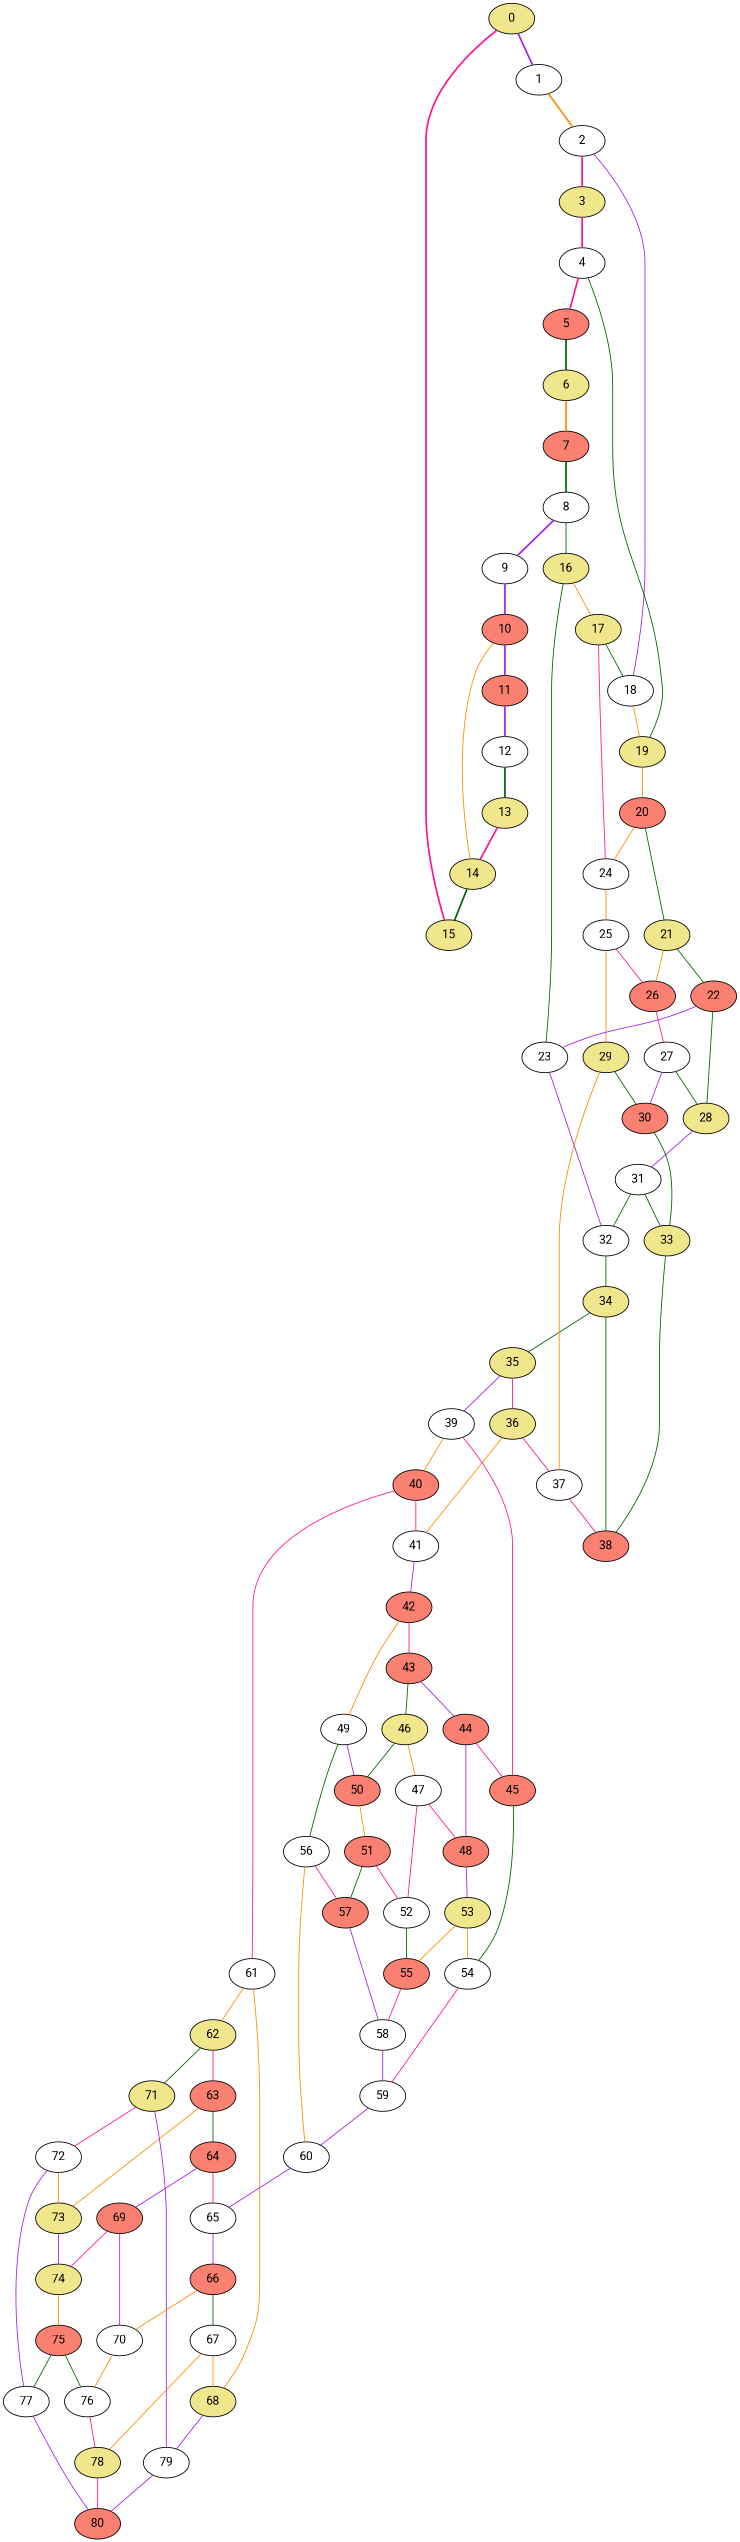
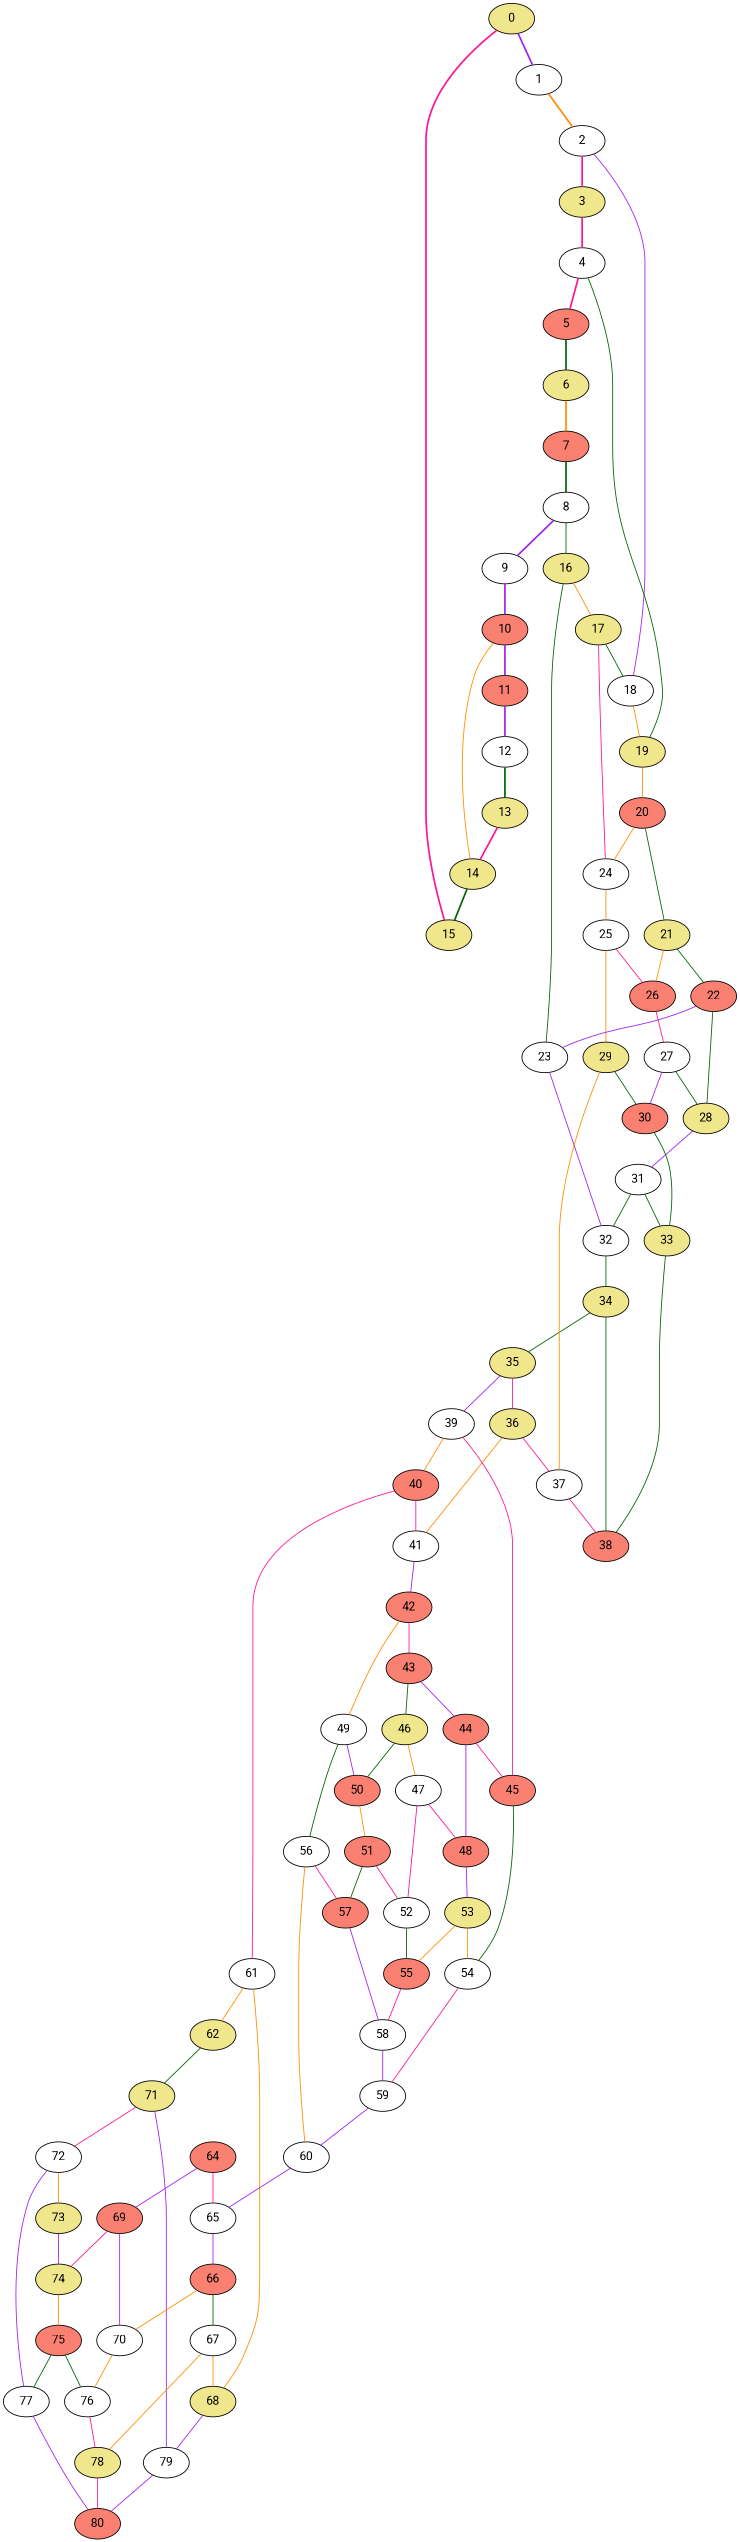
node "63": removed
